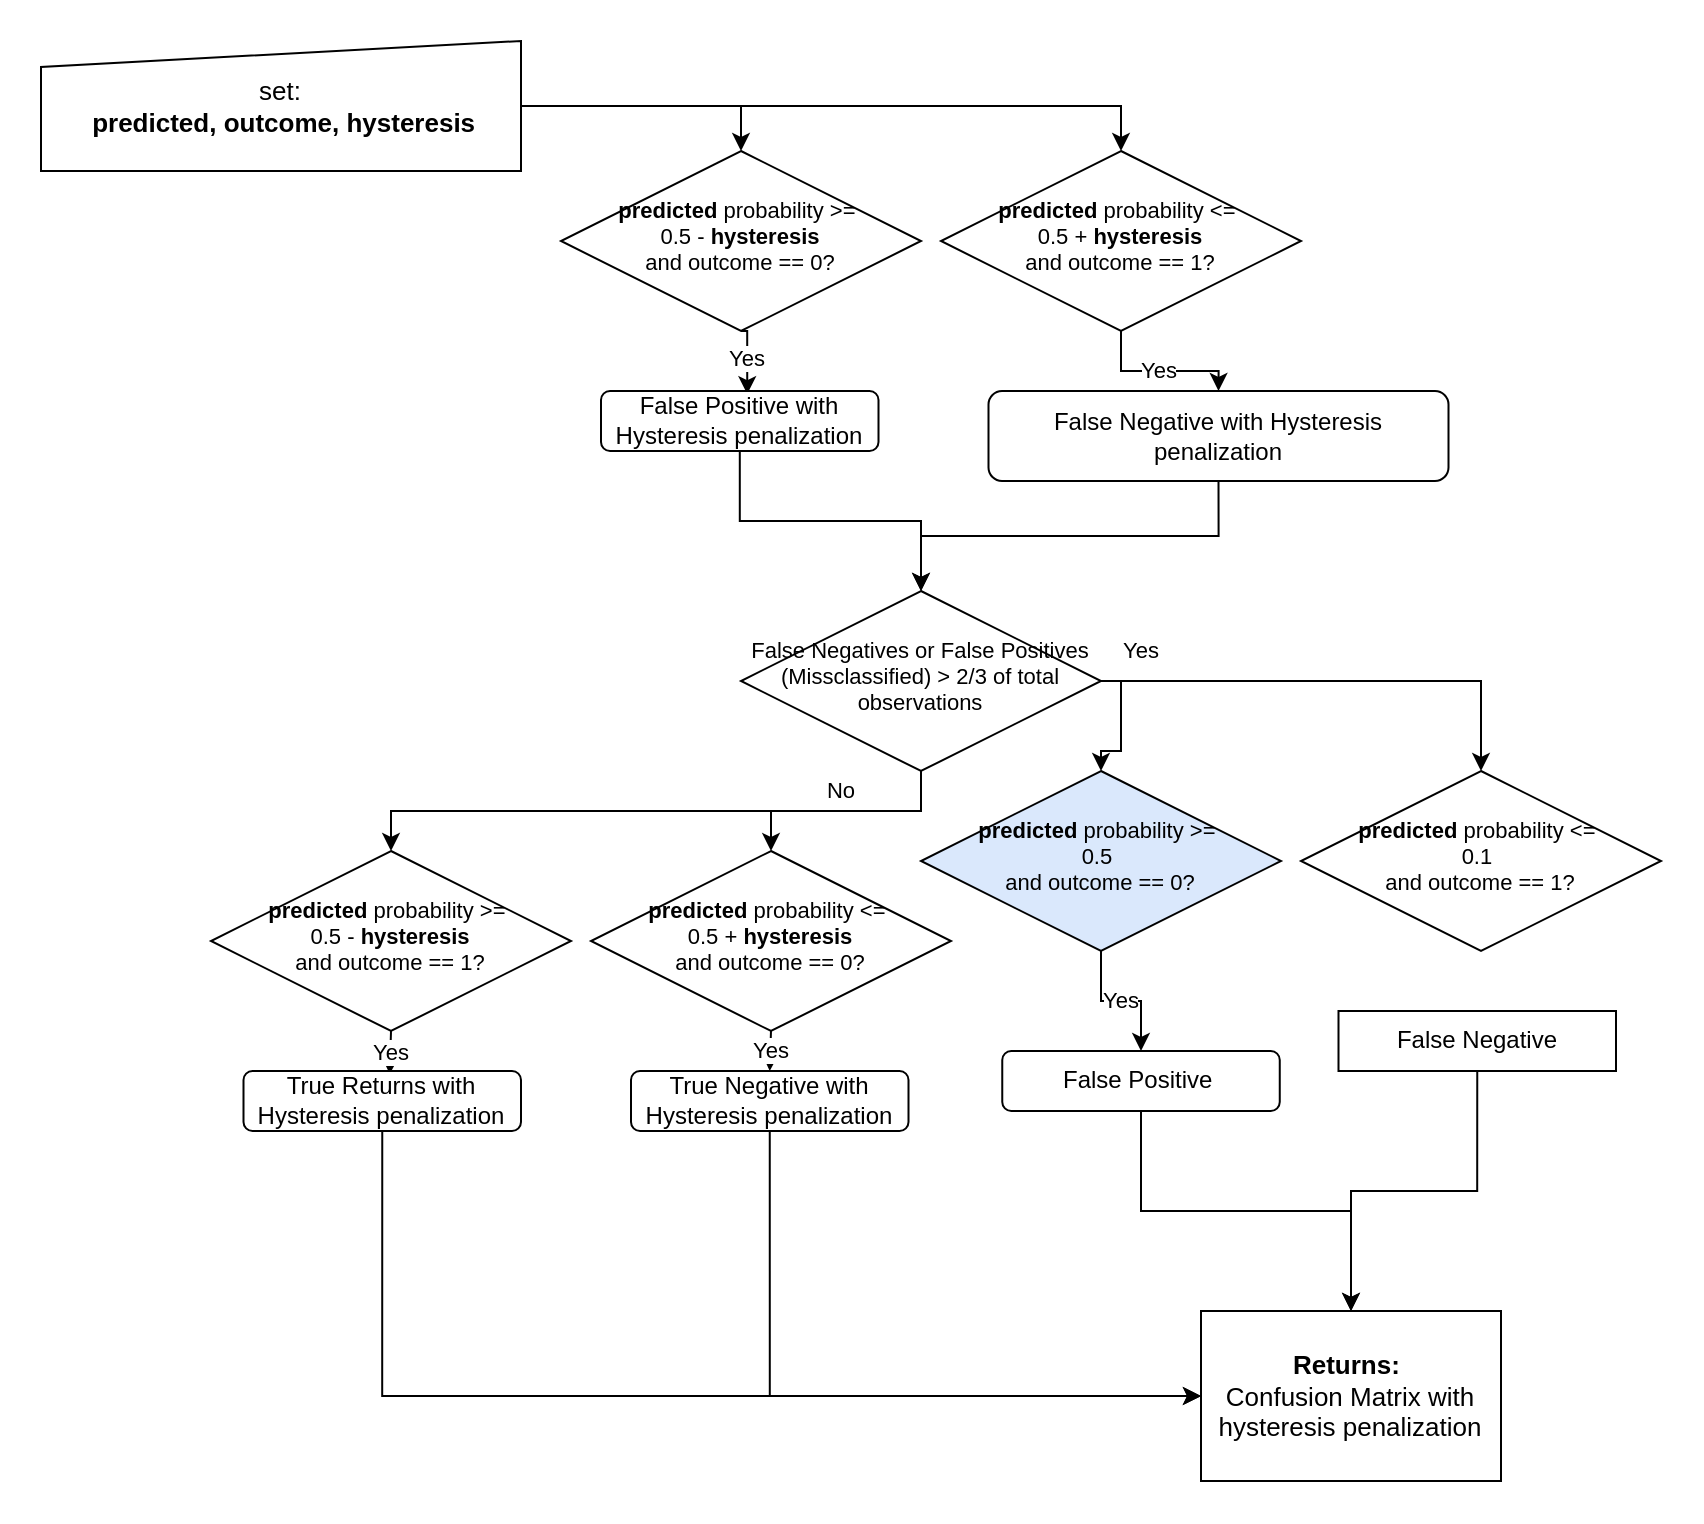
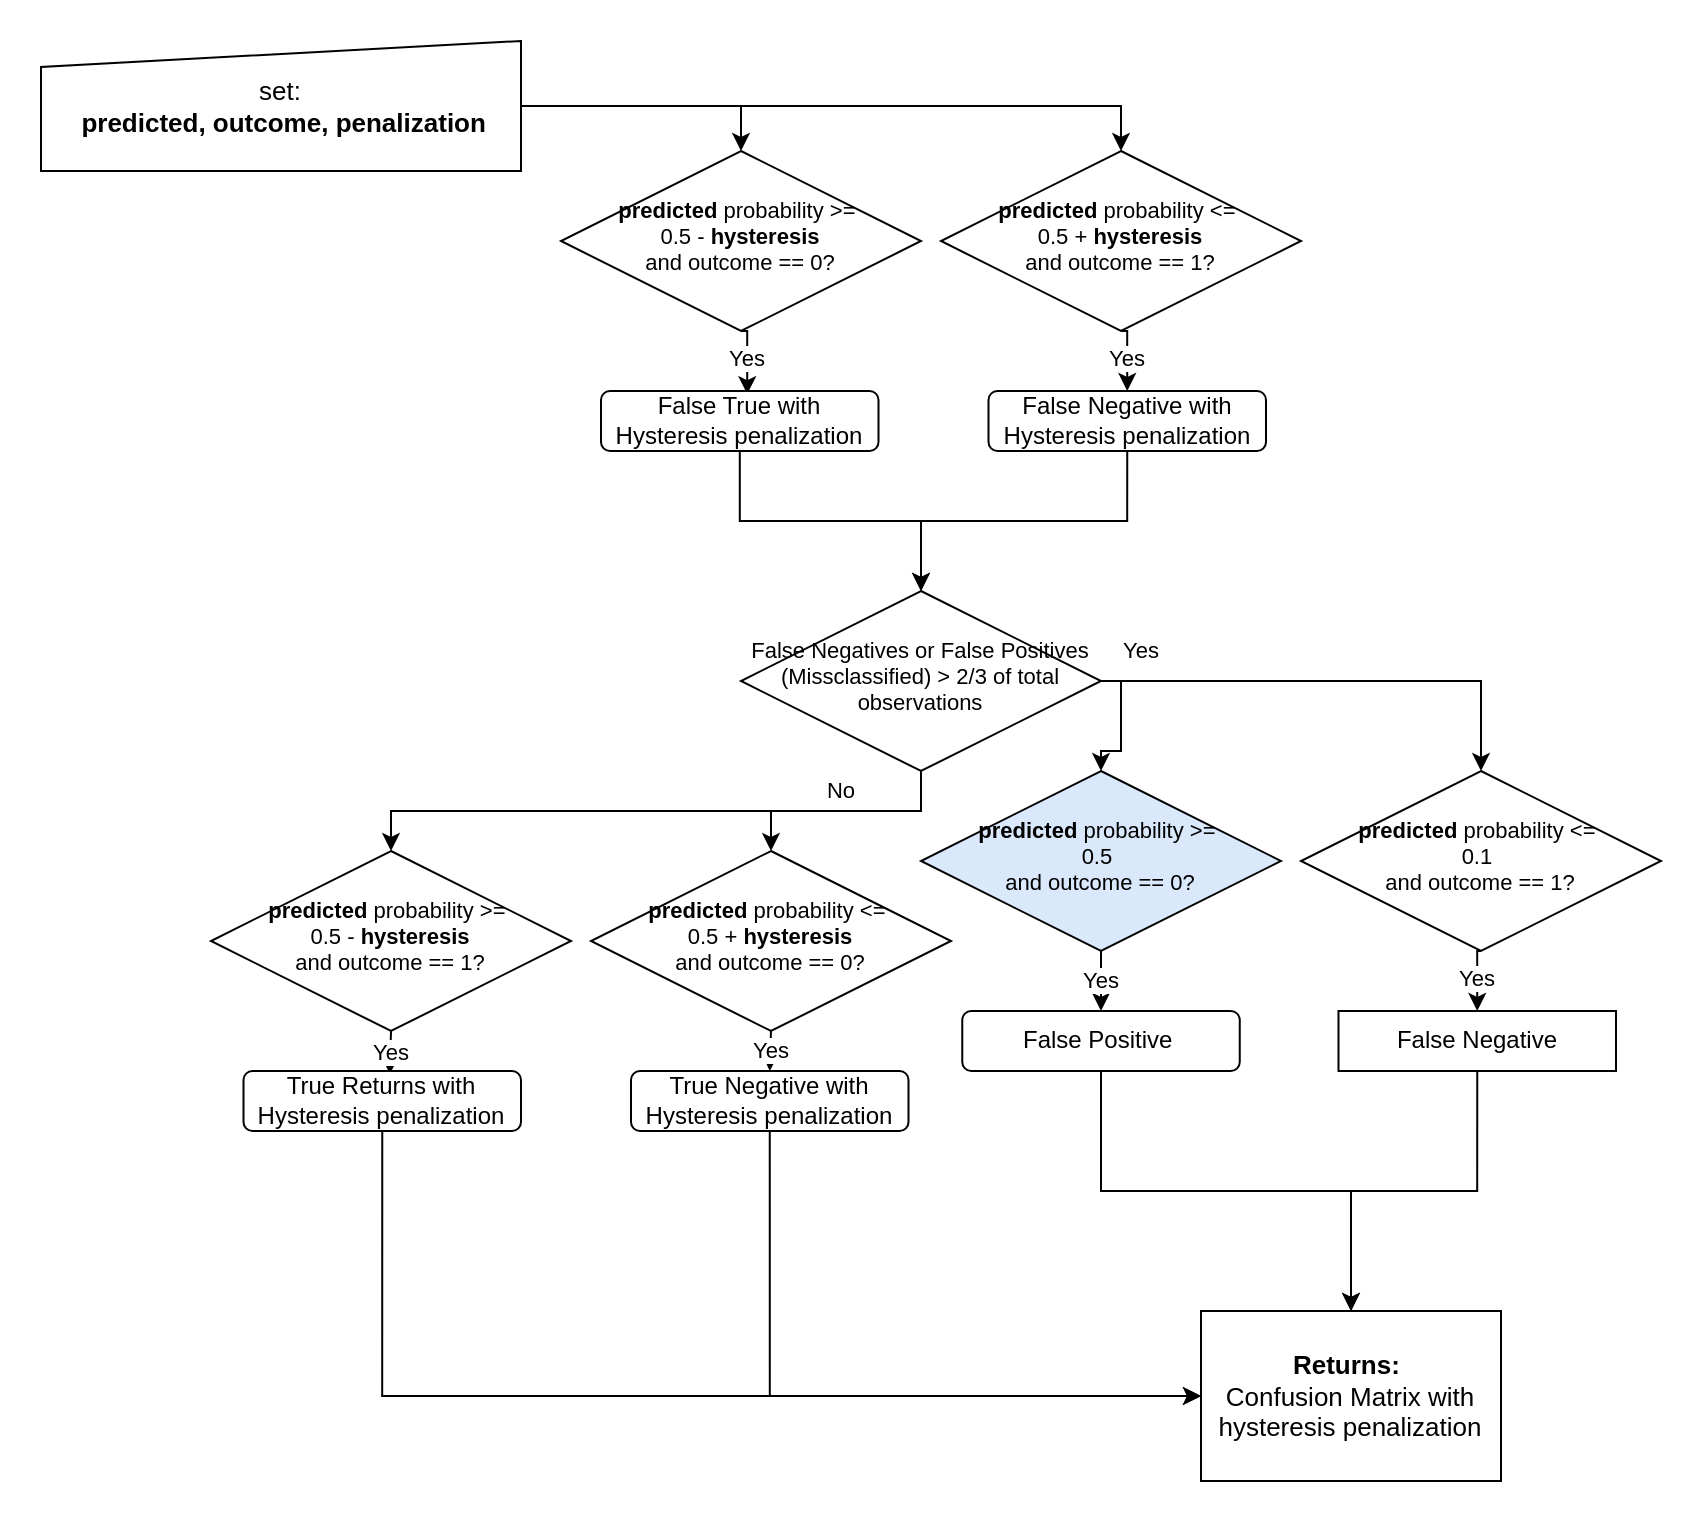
node "set: predicted, outcome, hysteresis": label "set: predicted, outcome, hysteresis" -> "set: predicted, outcome, penalization"
node "False Positive with Hysteresis penalization": label "False Positive with Hysteresis penalization" -> "False True with Hysteresis penalization"
node "False Negative with Hysteresis penalization": size 460x90 -> 278x60
edge "predicted probability <= 0.1 and outcome == 1?" -> "False Negative": added, label "Yes"
node "False Positive": moved (1141, 1081) -> (1101, 1041)
